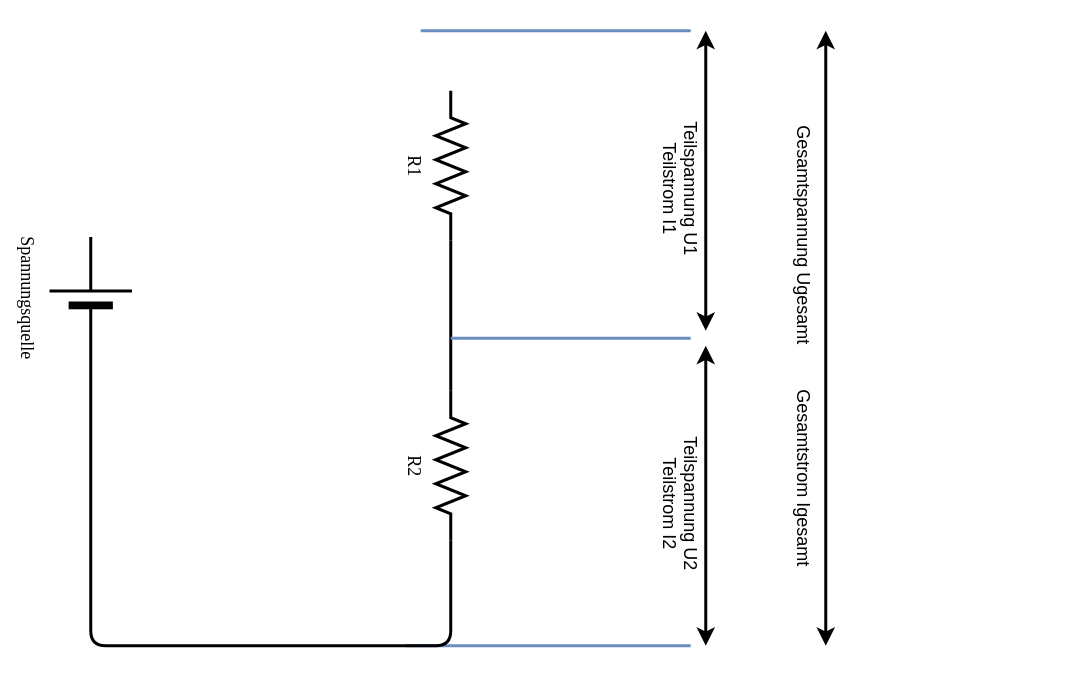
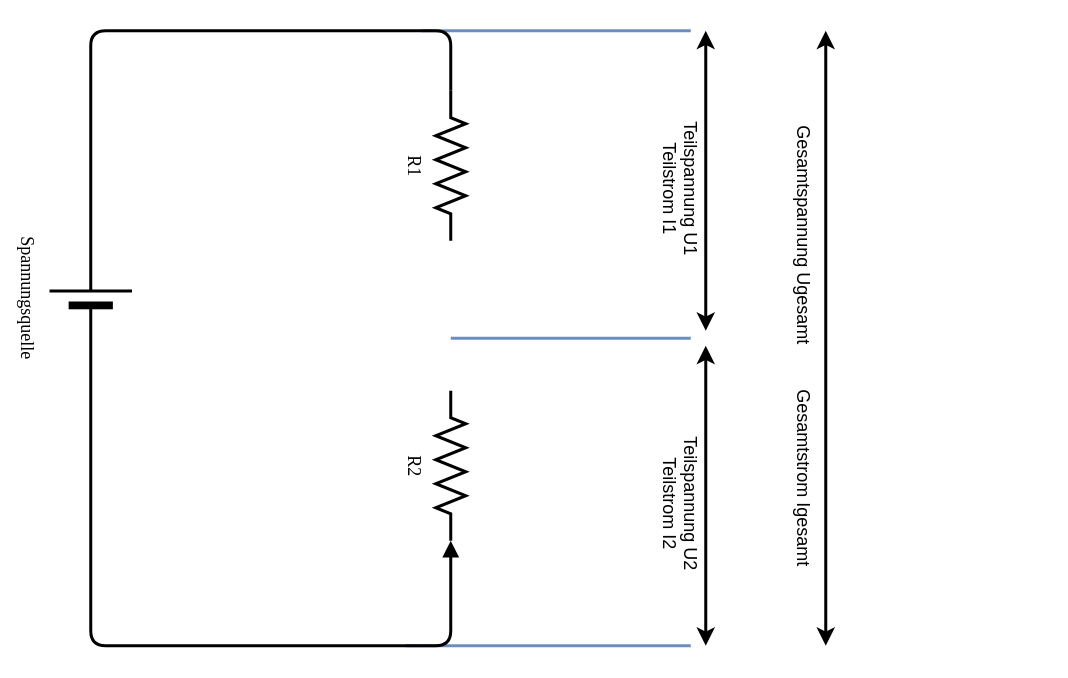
edge "R1" -- "Spannungsquelle": added
edge "R1" -- "R2": removed
edge "Spannungsquelle" -- "R2": arrowhead none -> block
